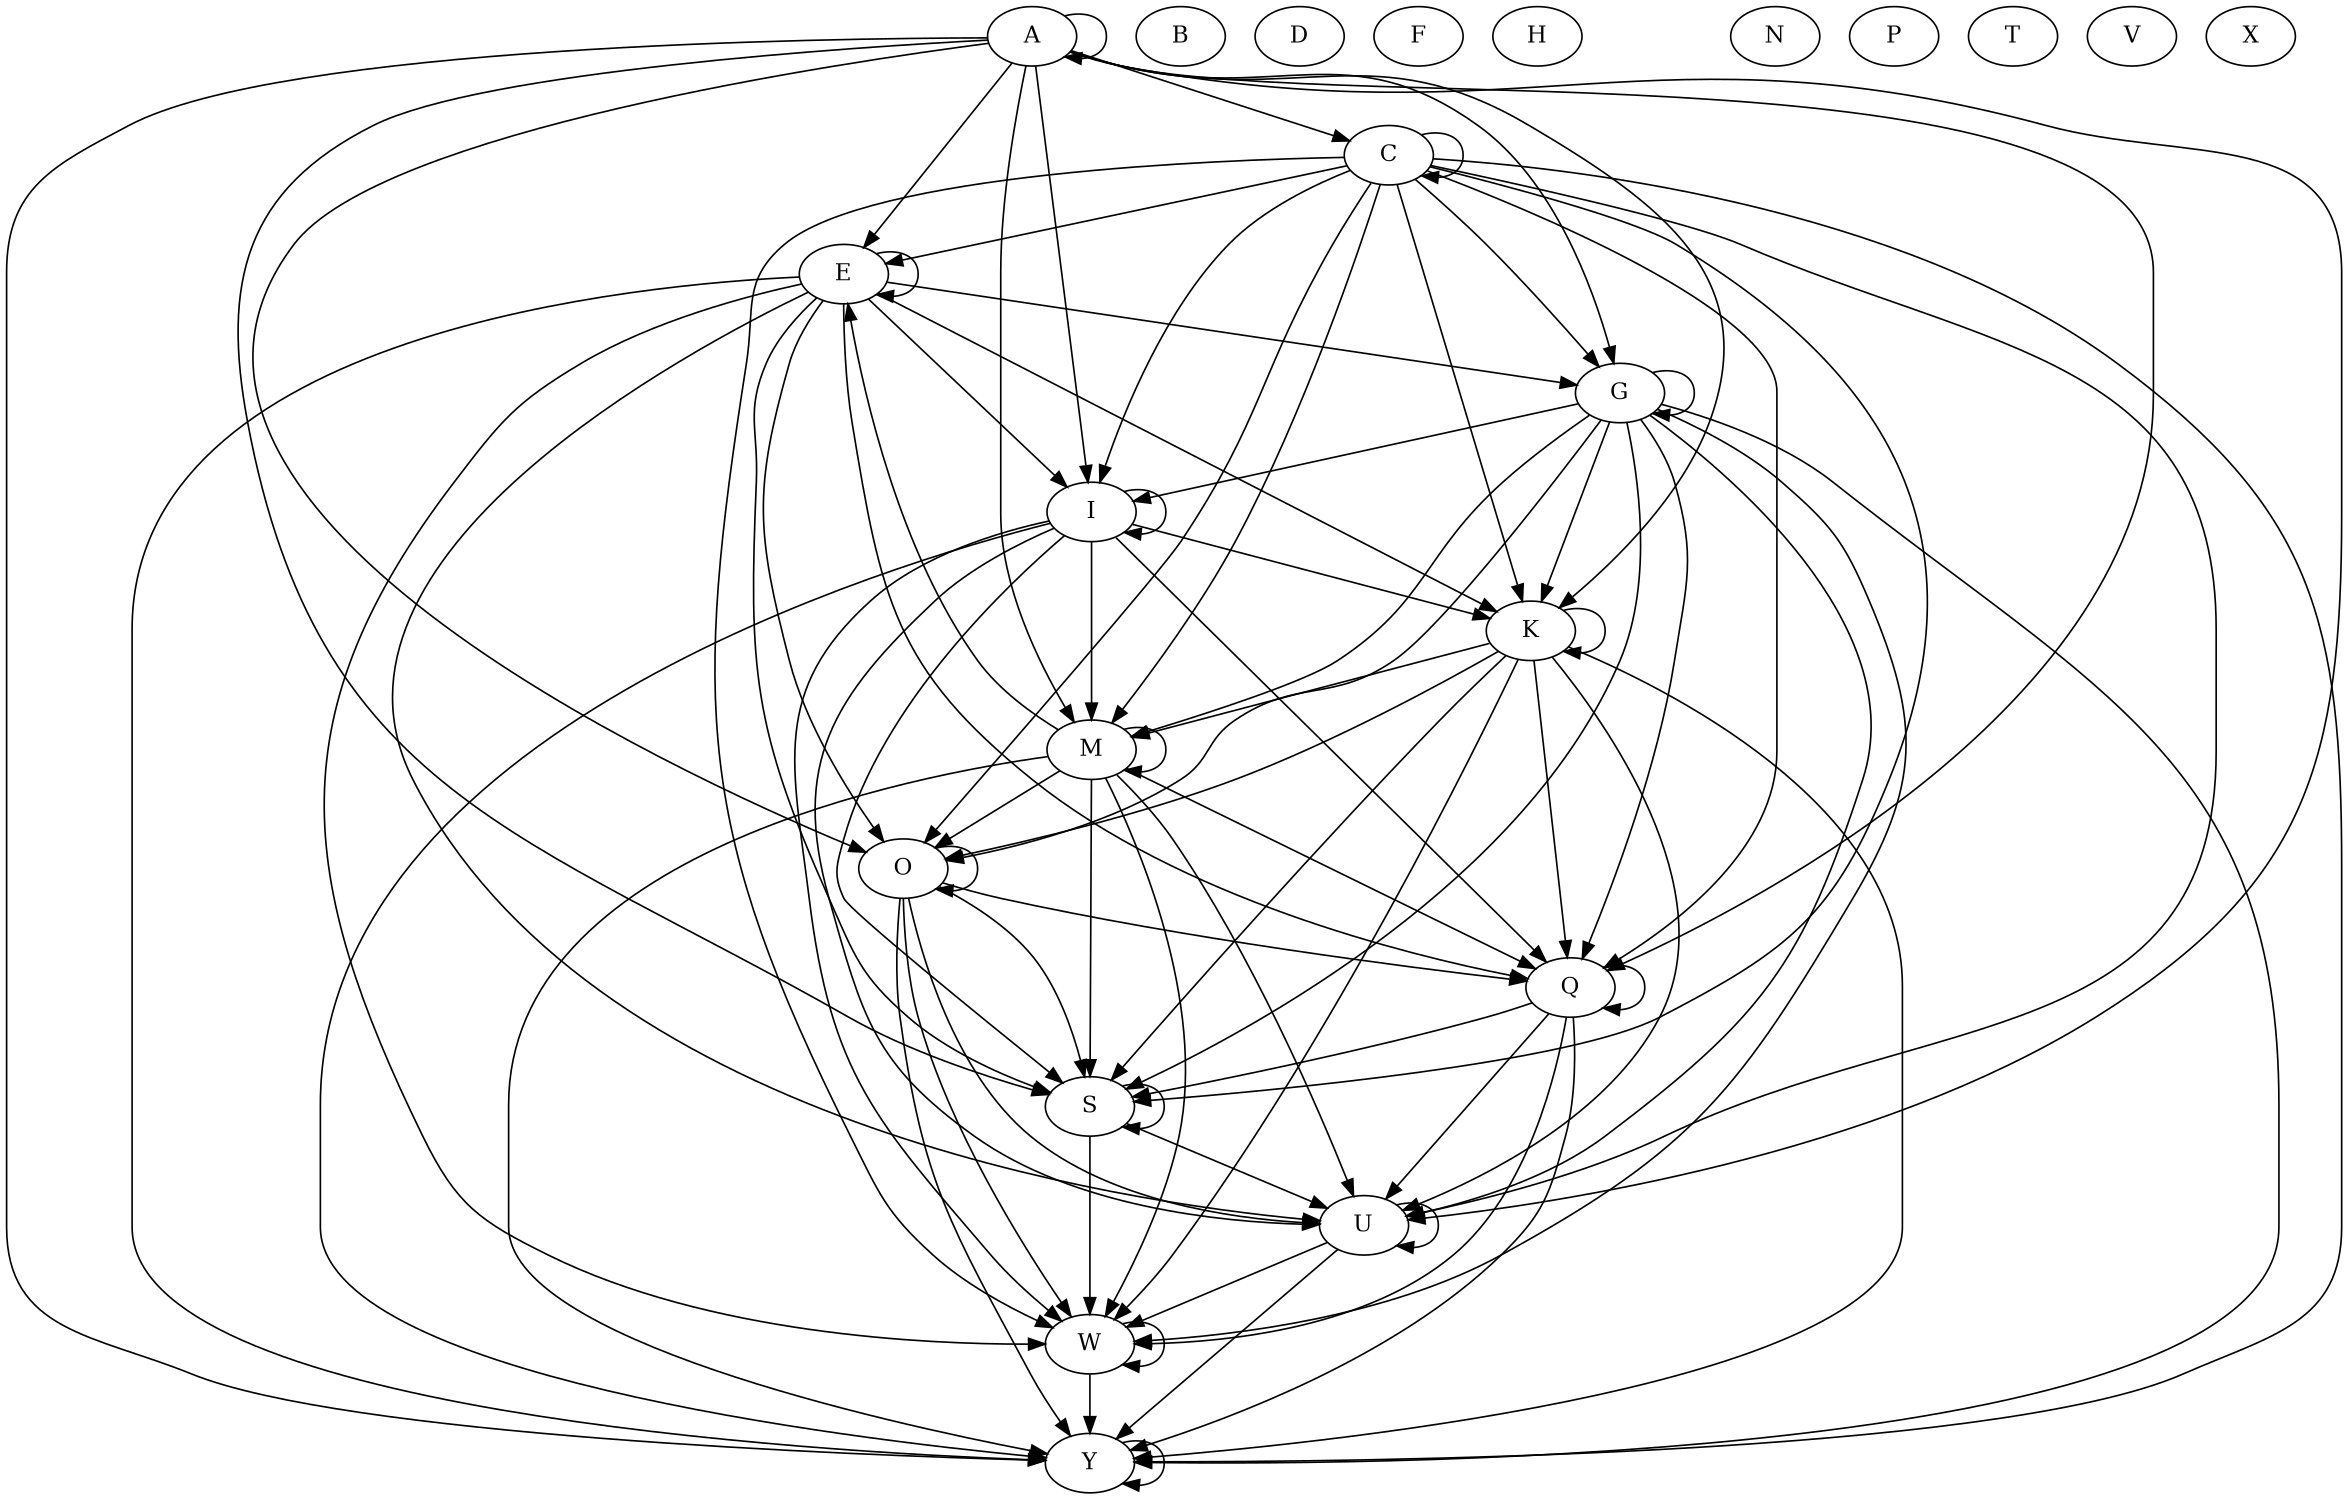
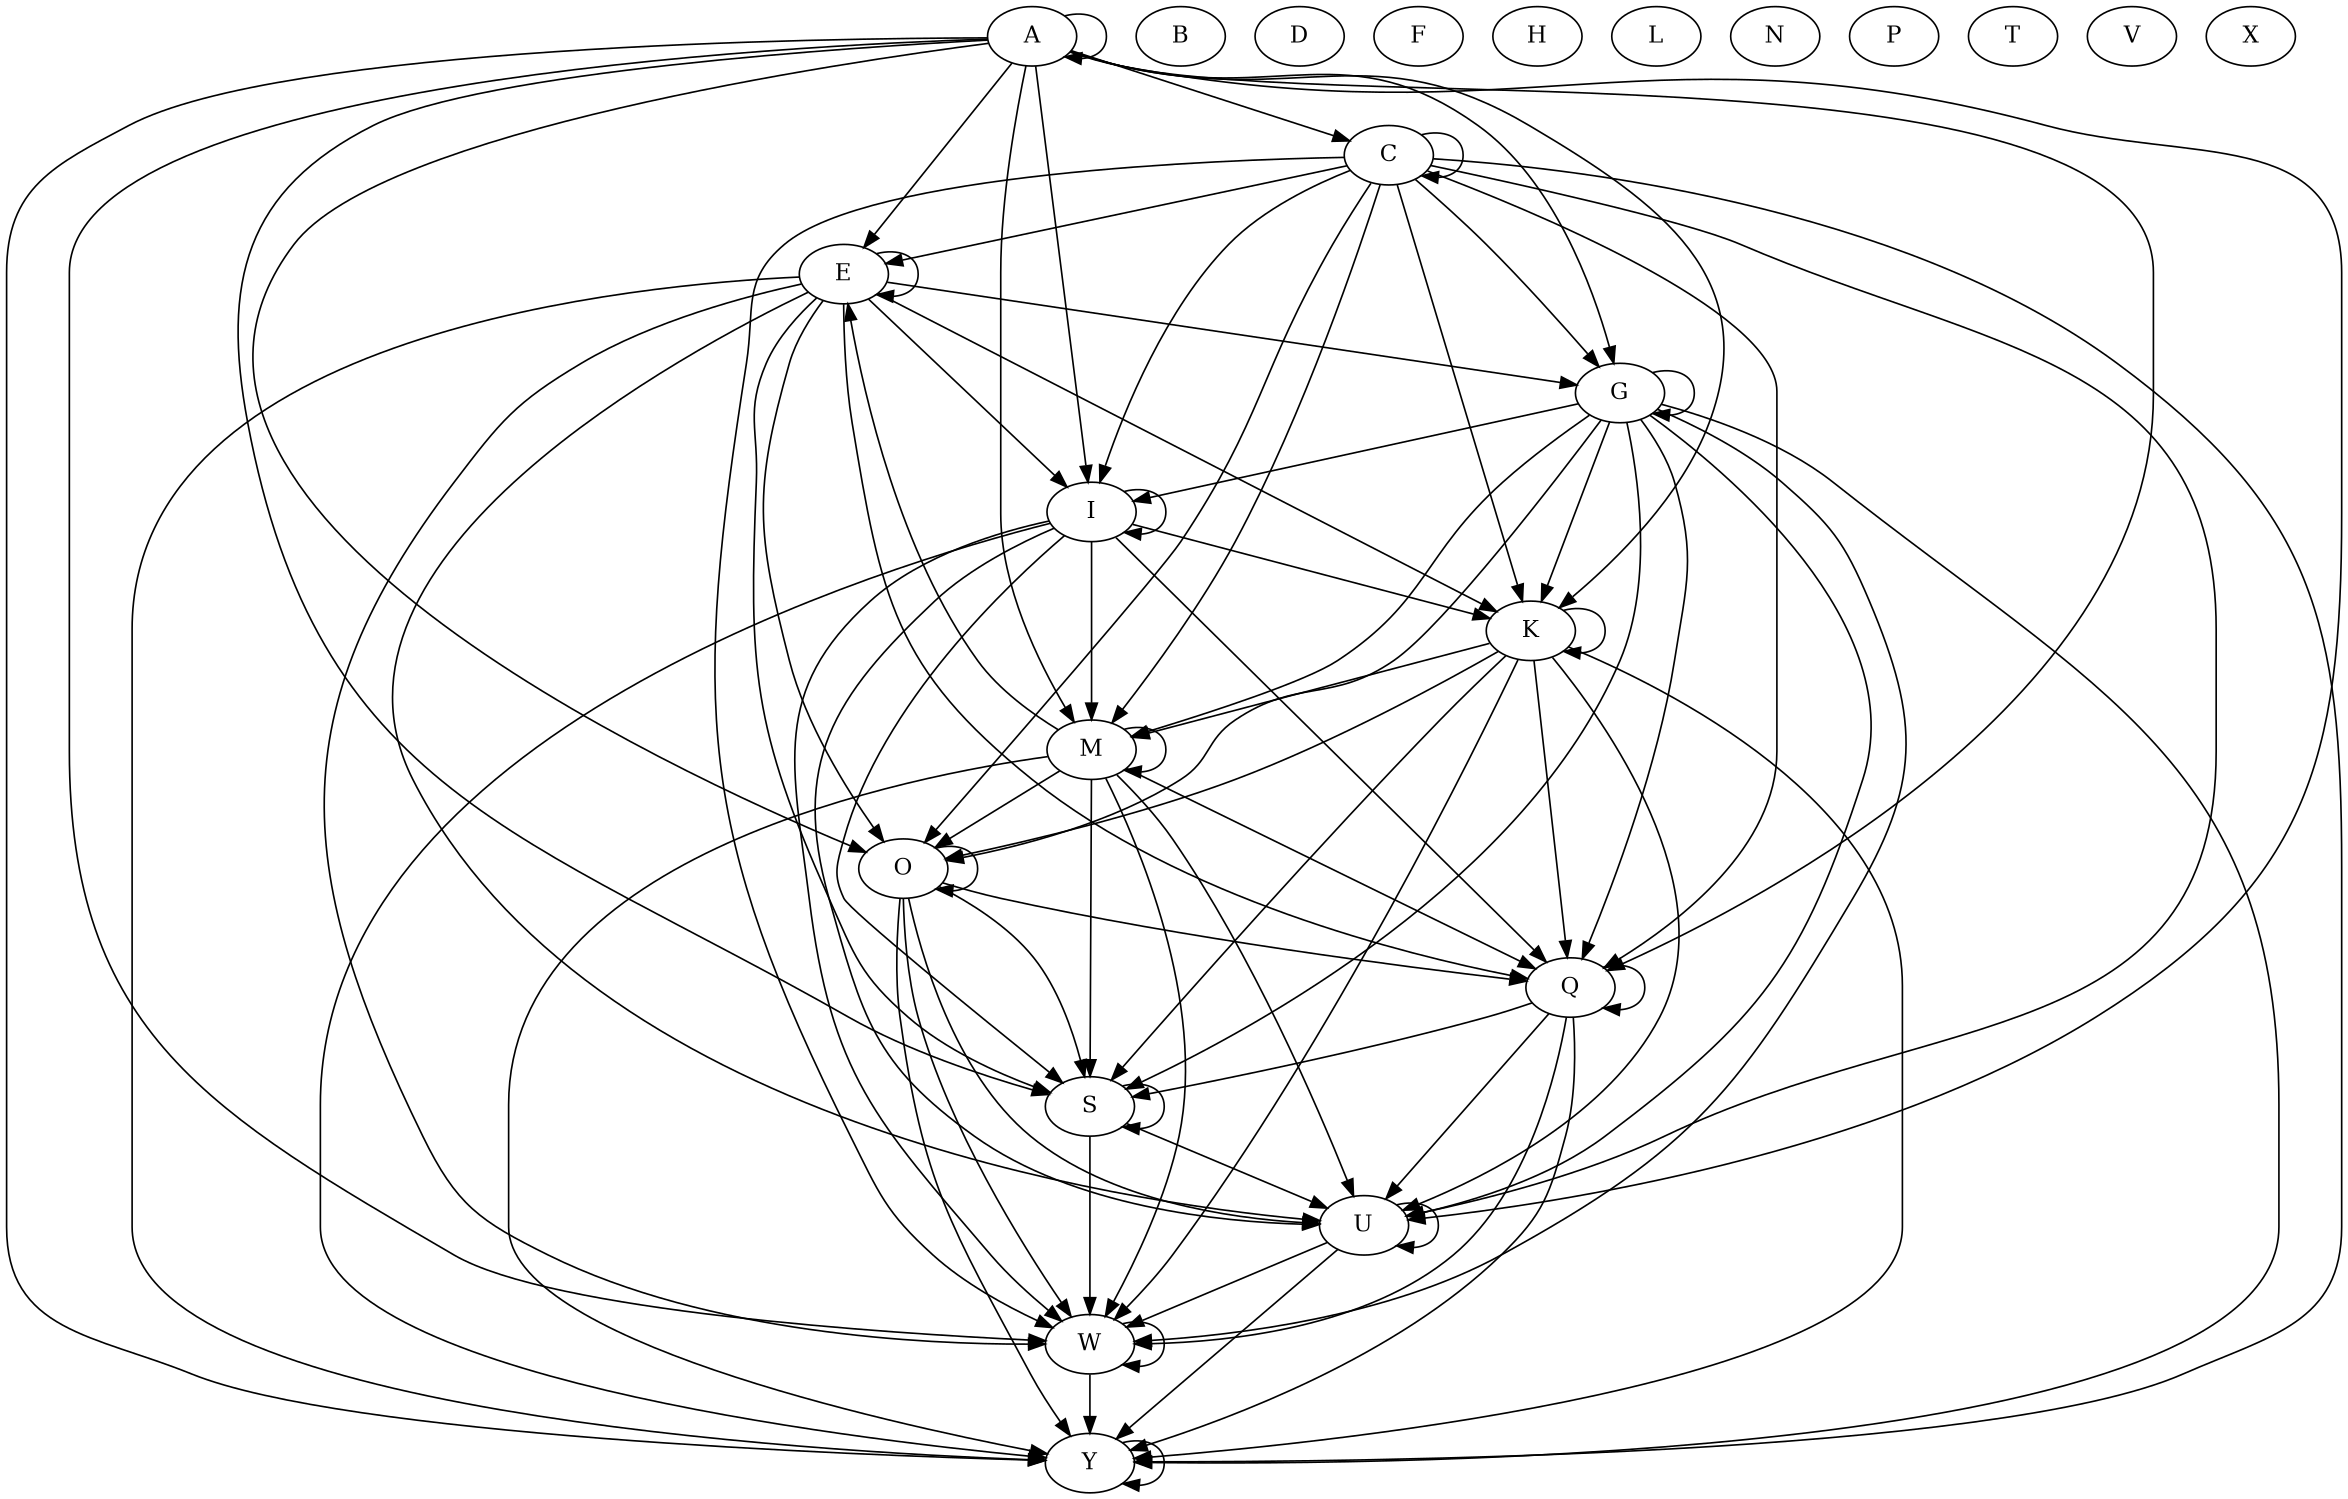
node "L": added
edge "A" -> "W": added
edge "C" -> "S": removed
